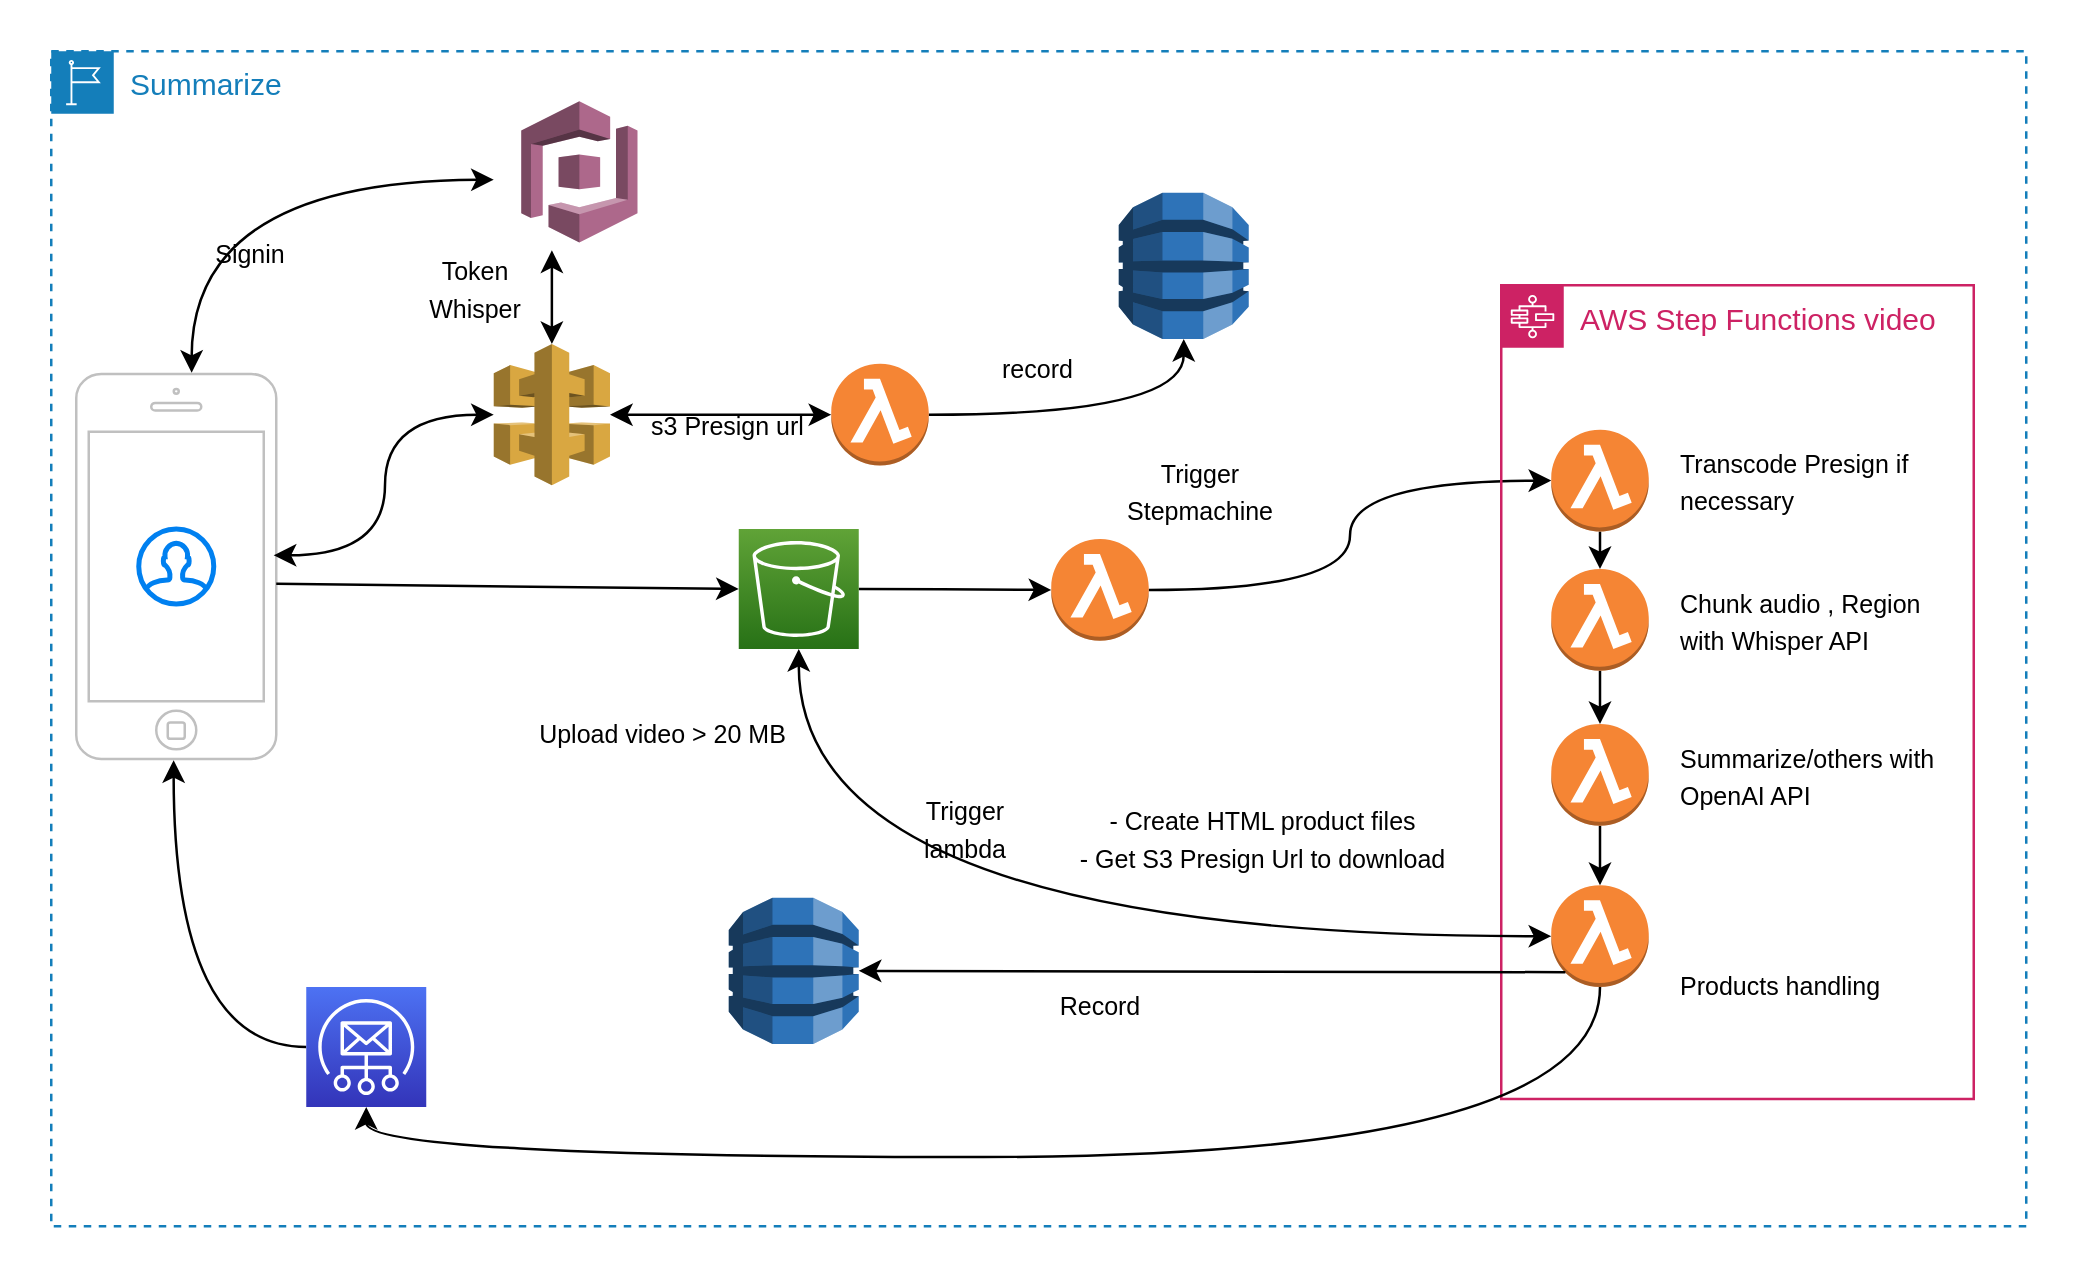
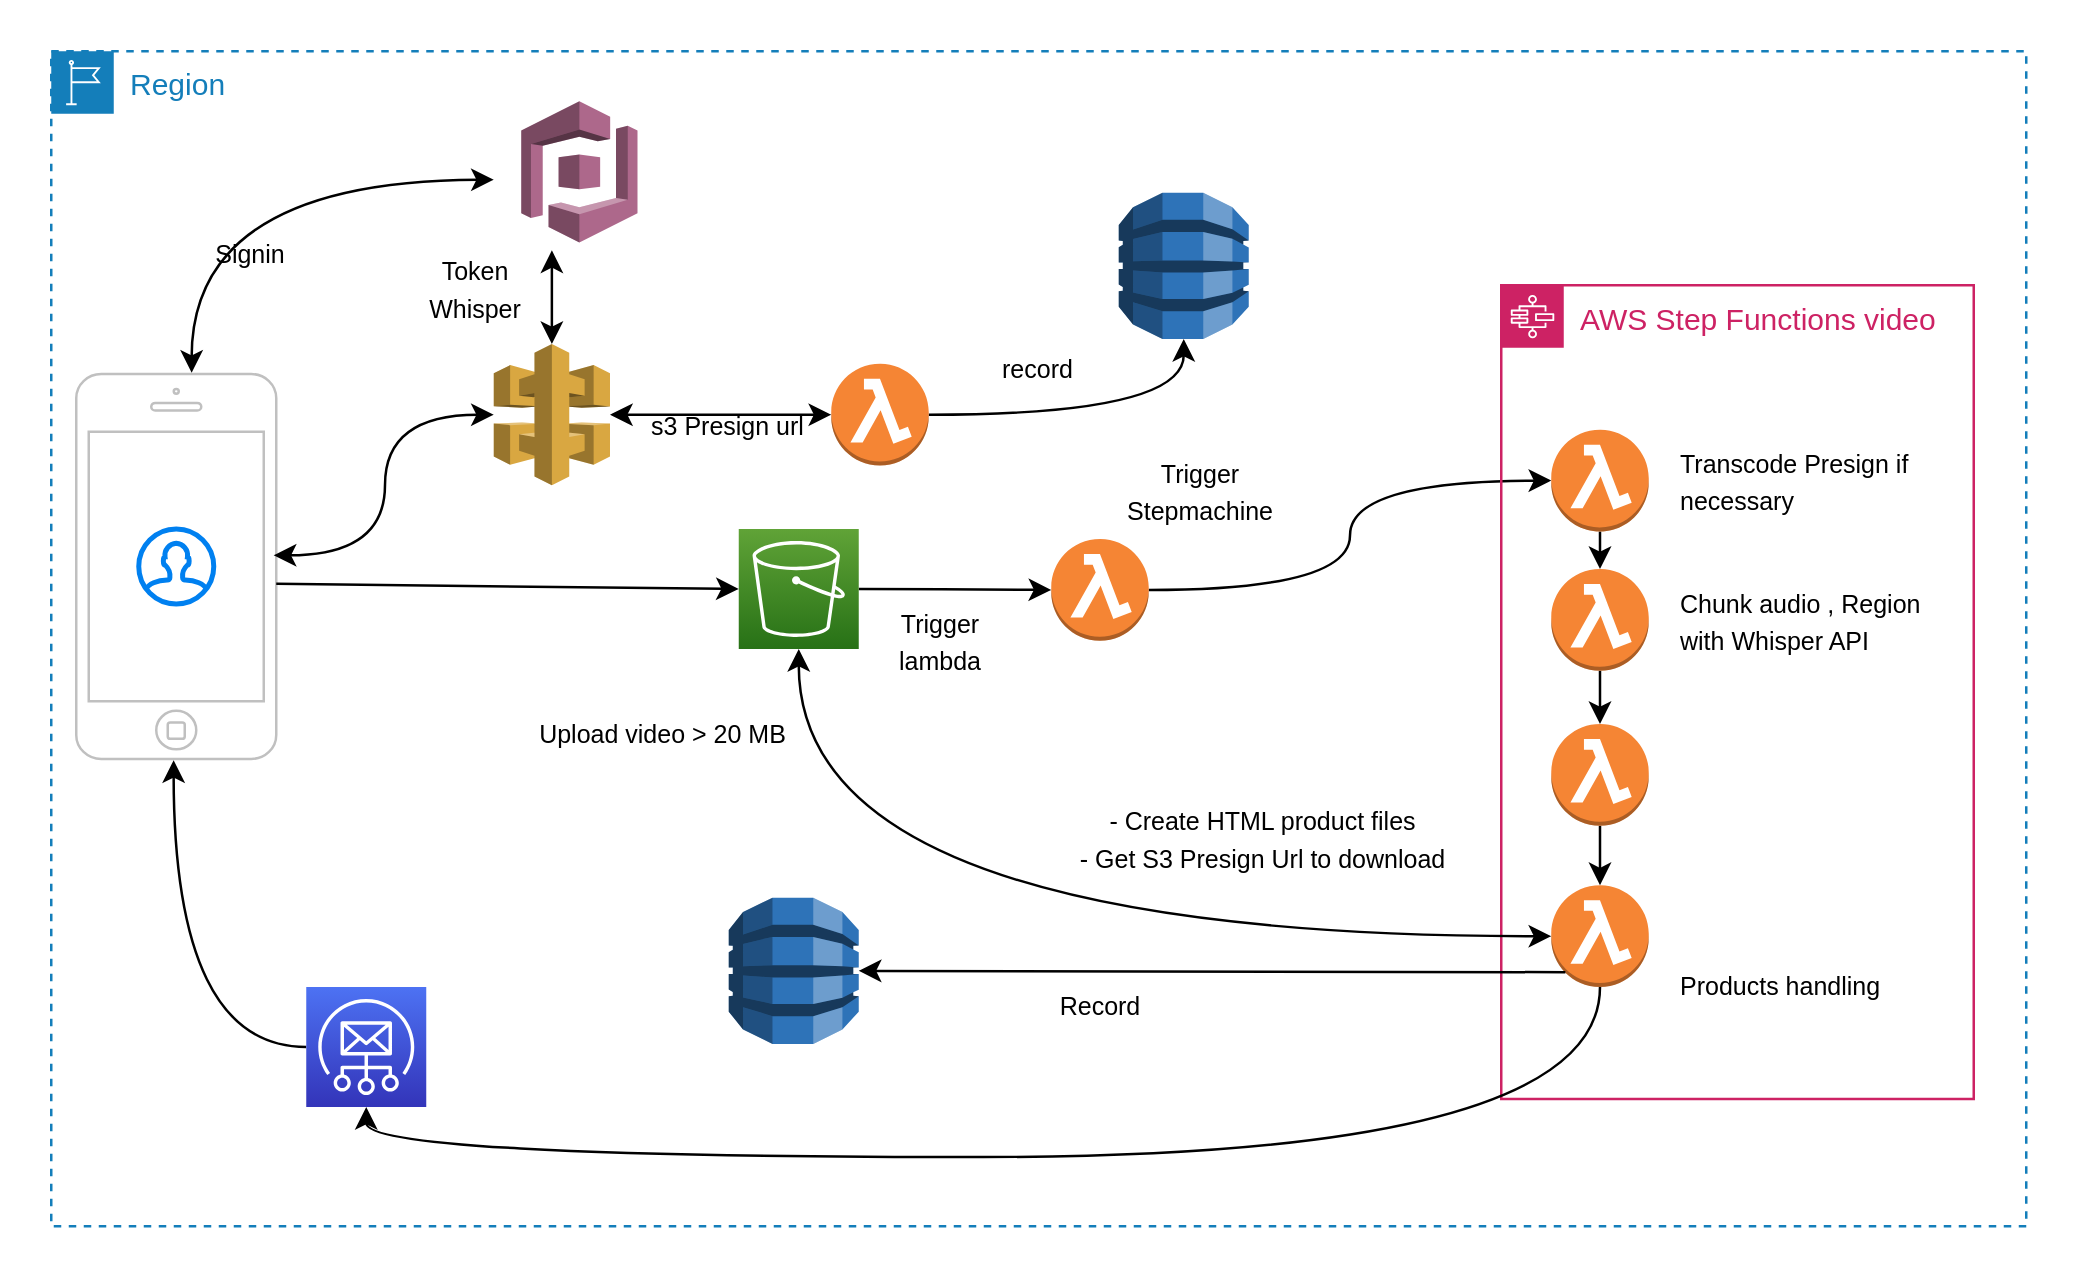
node "Summarize": label "Summarize" -> "Region"
node "Summarize/others with OpenAI API": removed
node "Trigger lambda": moved (966, 829) -> (941, 642)
